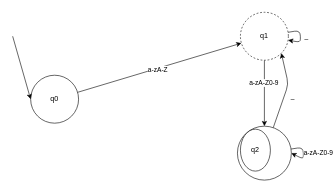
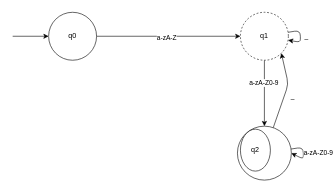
node "q0": moved (54, 99) -> (72, 36)
